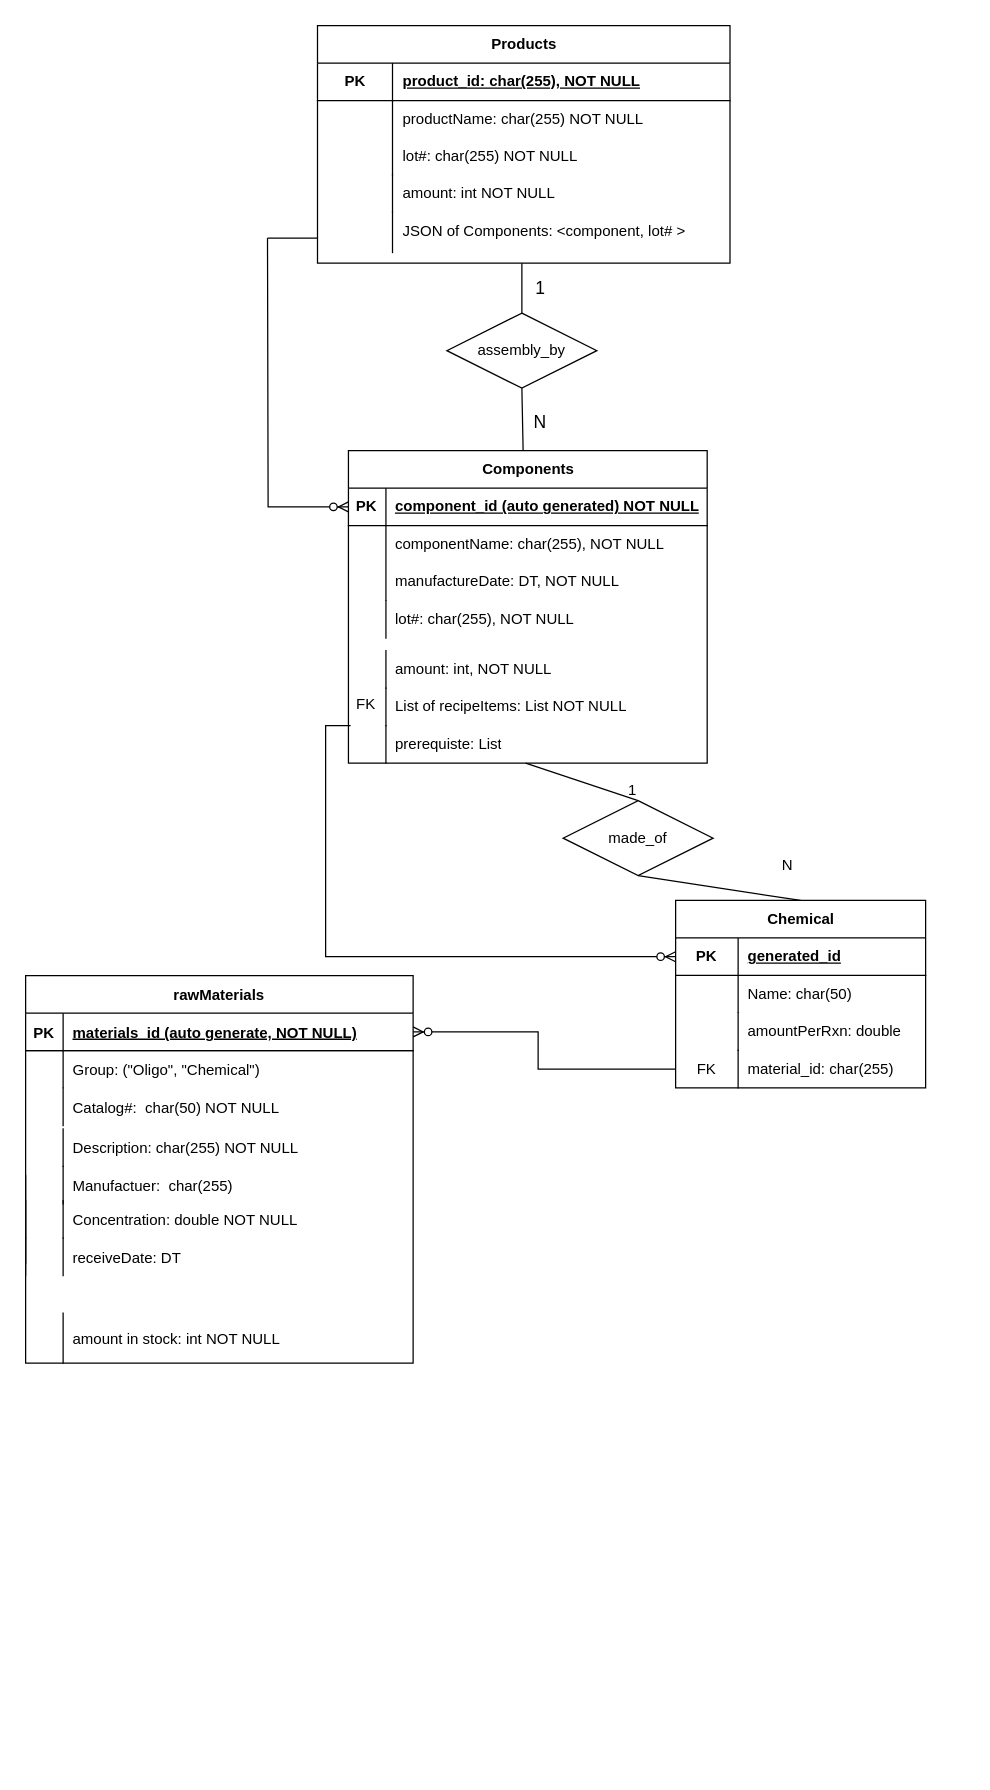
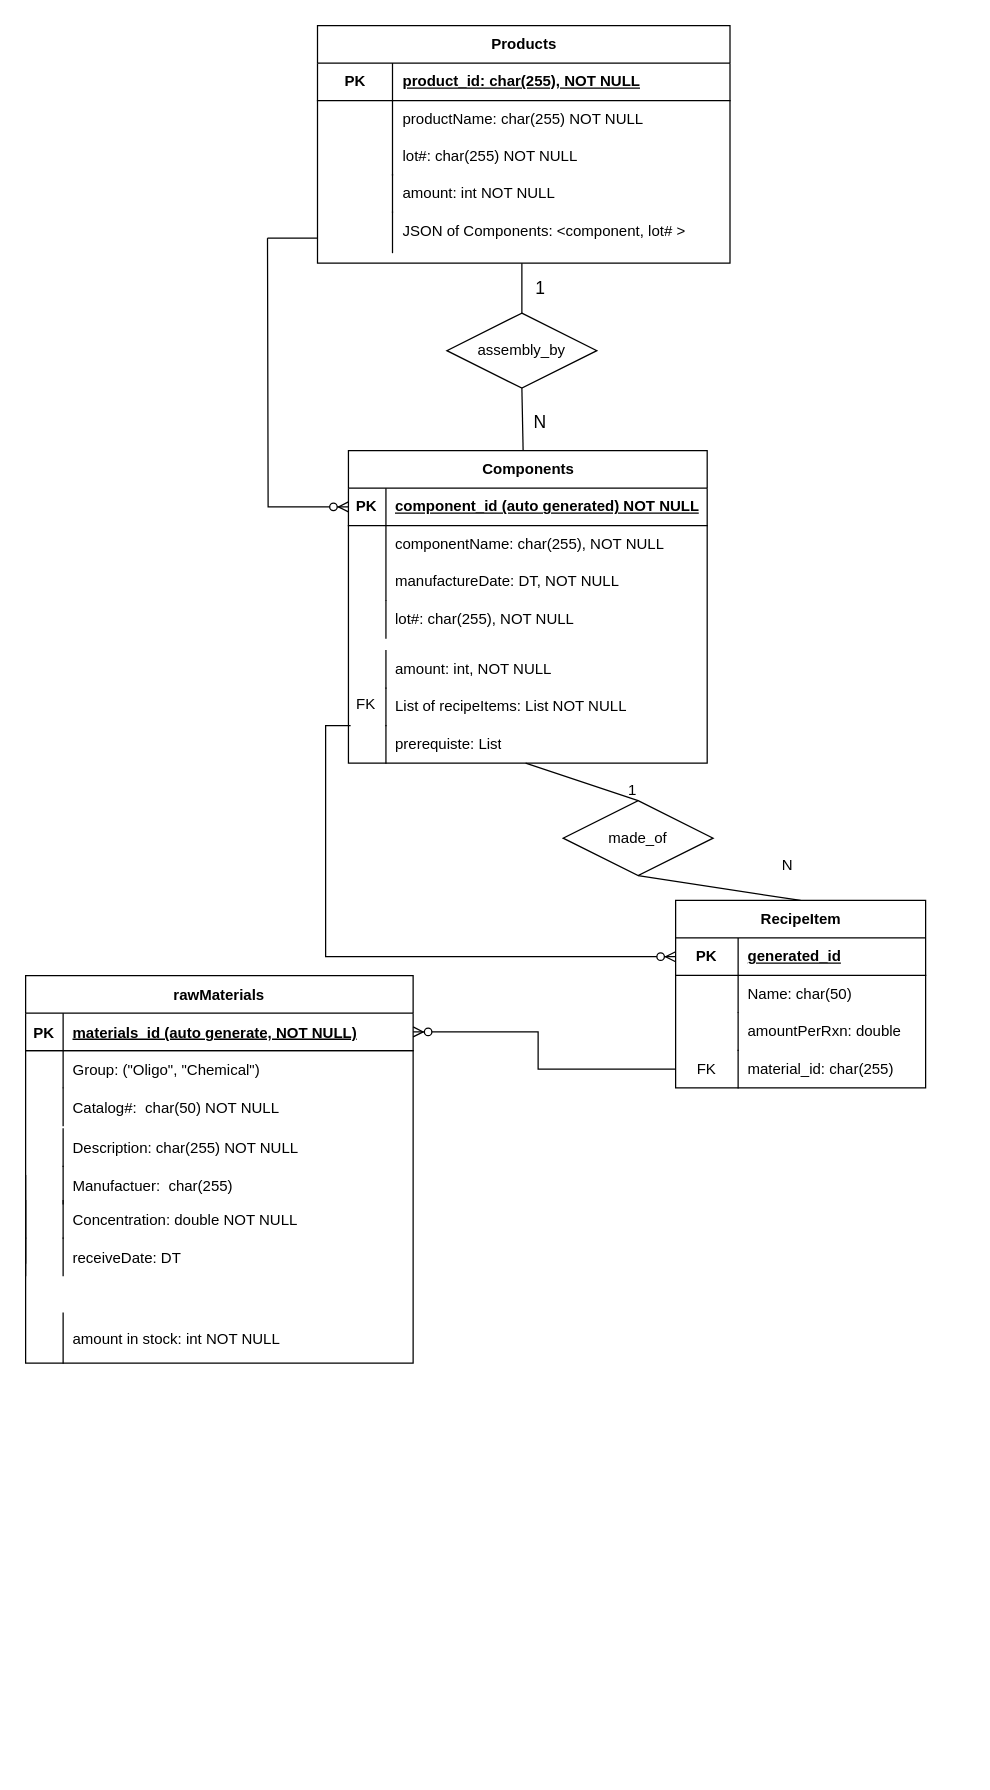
node "Chemical": label "Chemical" -> "RecipeItem"
